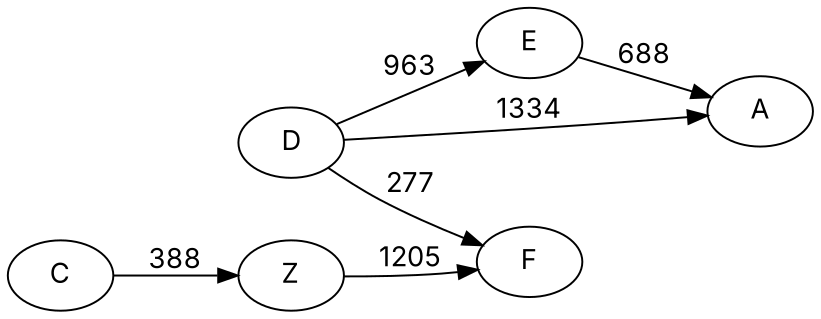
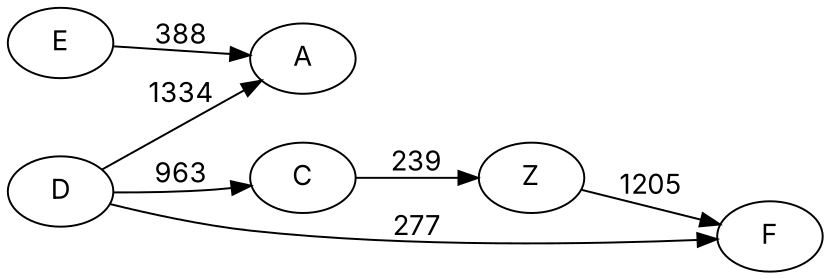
edge "E" -> "A": label "688" -> "388"
edge "D" -> "E": now "D" -> "C"
edge "C" -> "Z": label "388" -> "239"
